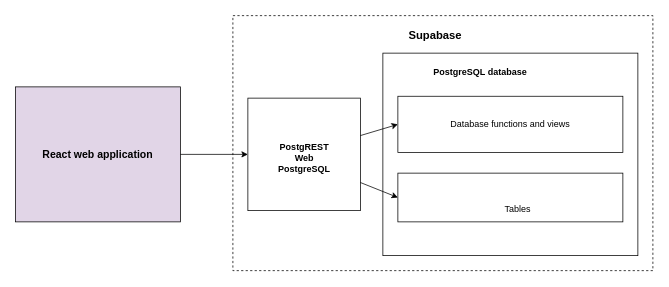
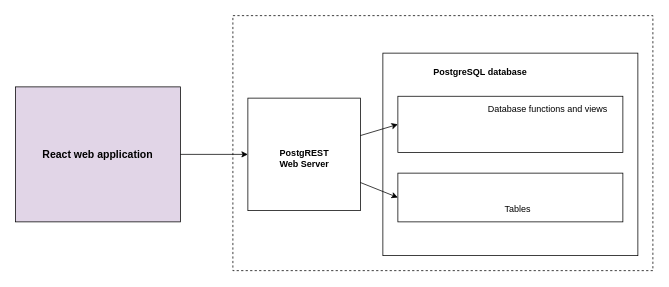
node "Supabase": removed
node "Database functions and views": moved (510, 124) -> (548, 109)
node "PostgREST Web PostgreSQL": label "PostgREST Web PostgreSQL" -> "PostgREST Web Server"
